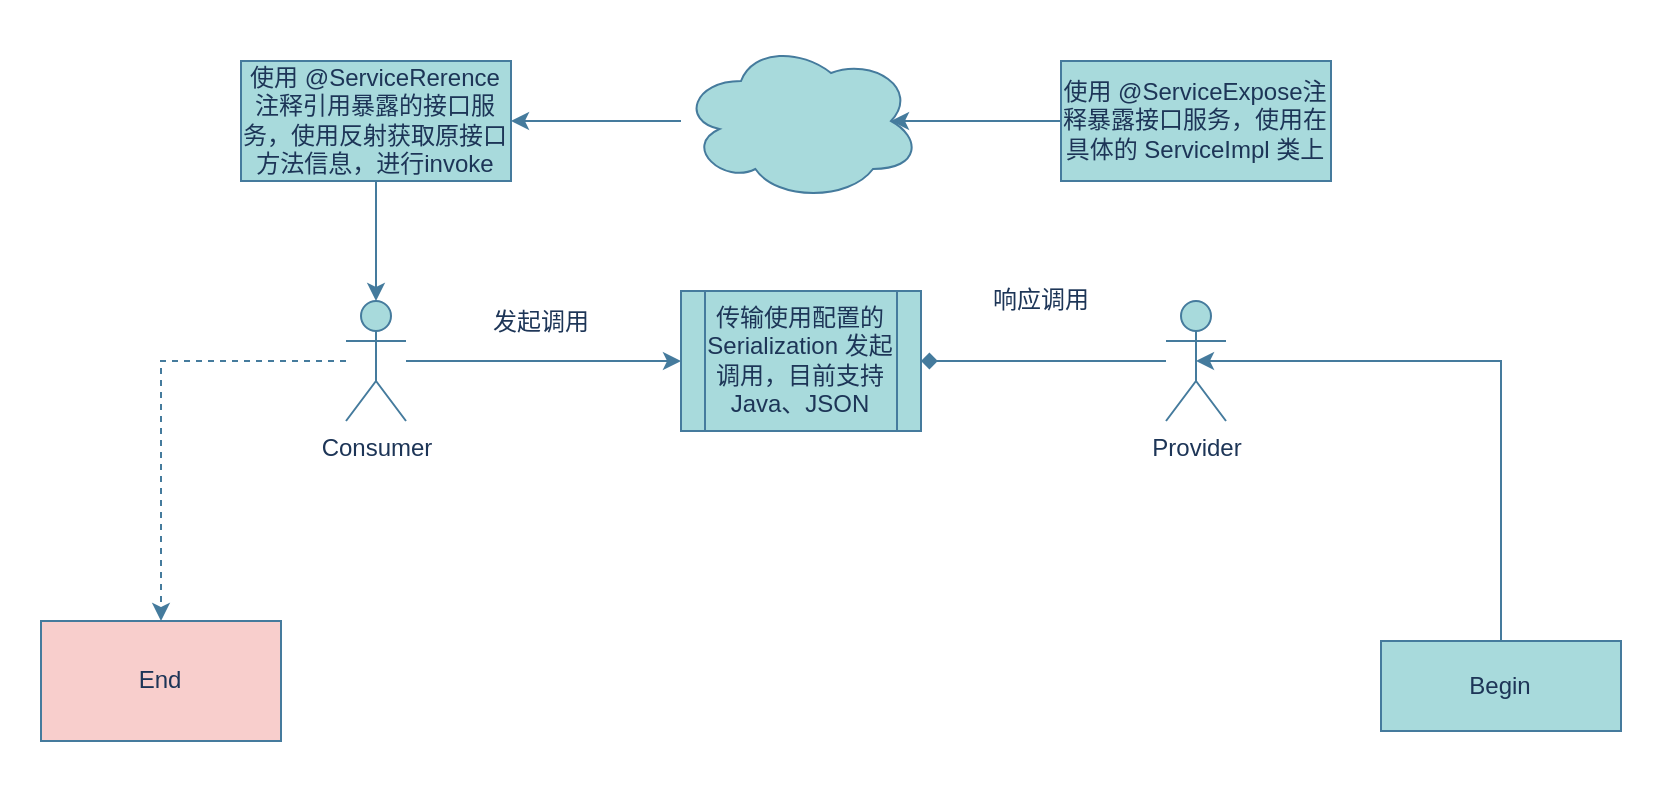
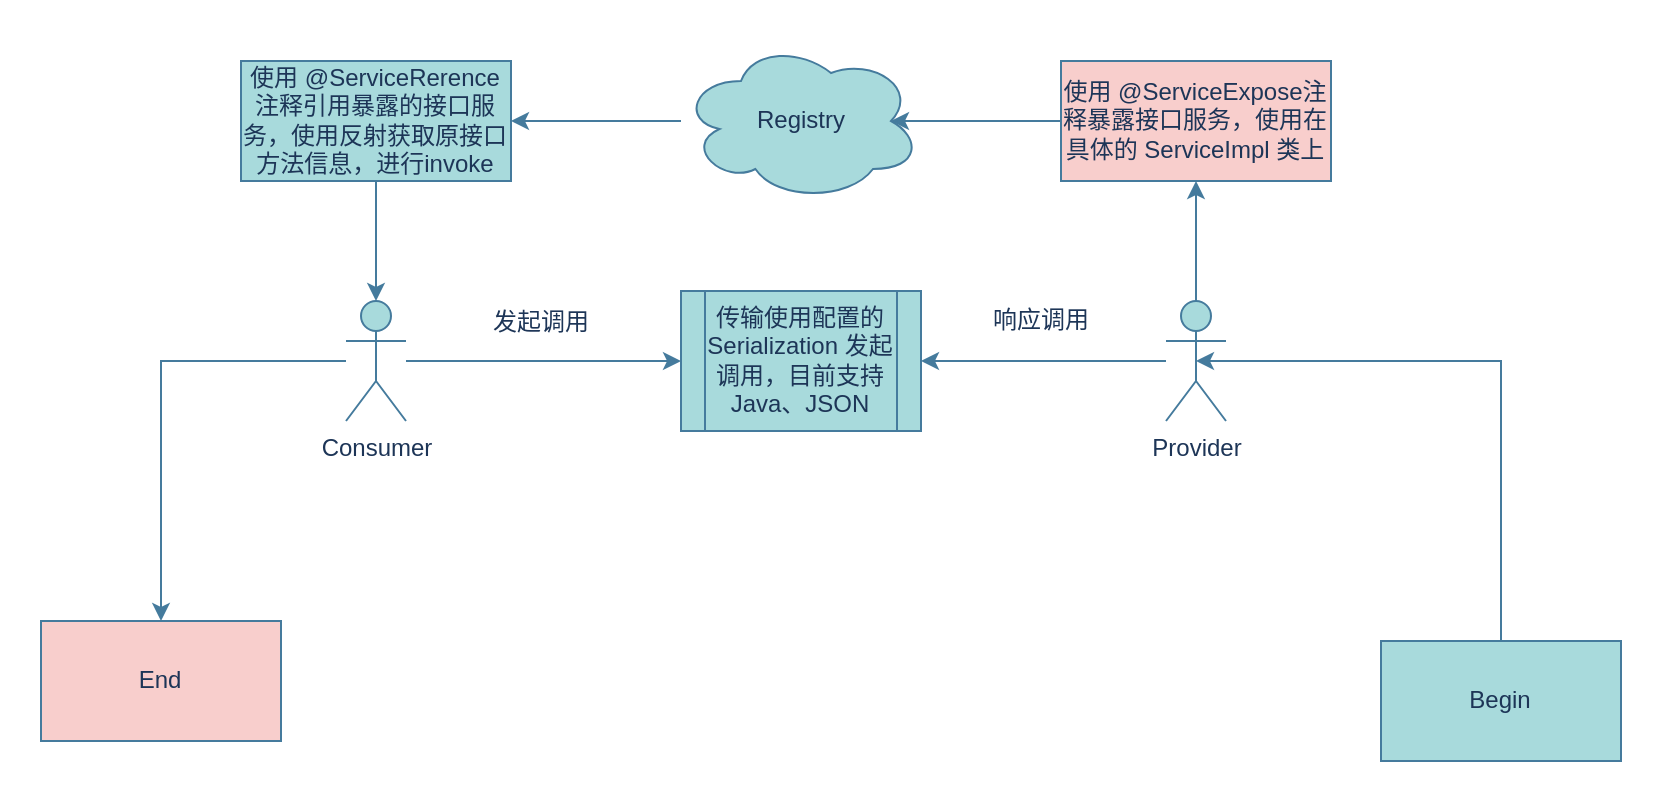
node "Registry": added
node "使用 @ServiceExpose注释暴露接口服务，使用在具体的 ServiceImpl 类上": fillcolor #a8dadc -> #f8cecc
edge "Provider" -> "使用 @ServiceExpose注释暴露接口服务，使用在具体的 ServiceImpl 类上": added
node "响应调用": moved (1041, 301) -> (1041, 321)
edge "Provider" -> "传输使用配置的 Serialization 发起调用，目前支持 Java、JSON": arrowhead diamond -> classic
edge "Consumer" -> "End": style dashed -> solid
node "Begin": size 240x90 -> 240x120
